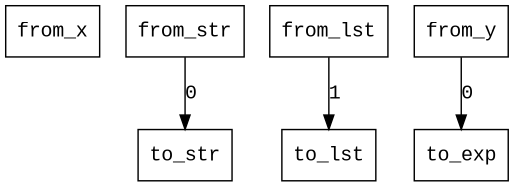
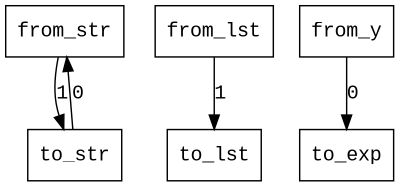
node "from_x": removed
edge "from_str" -> "to_str": label "0" -> "1"
edge "to_str" -> "from_str": added, label "0"
